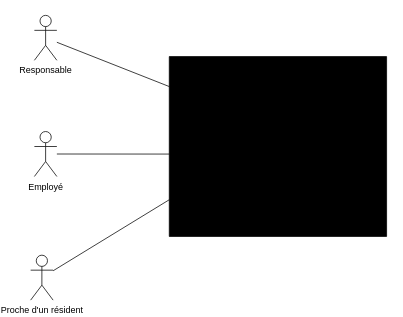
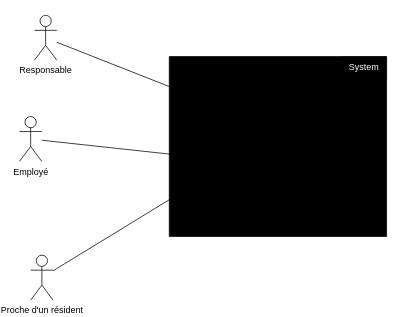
node "System": added
node "Employé": moved (45, 154) -> (30, 139)
